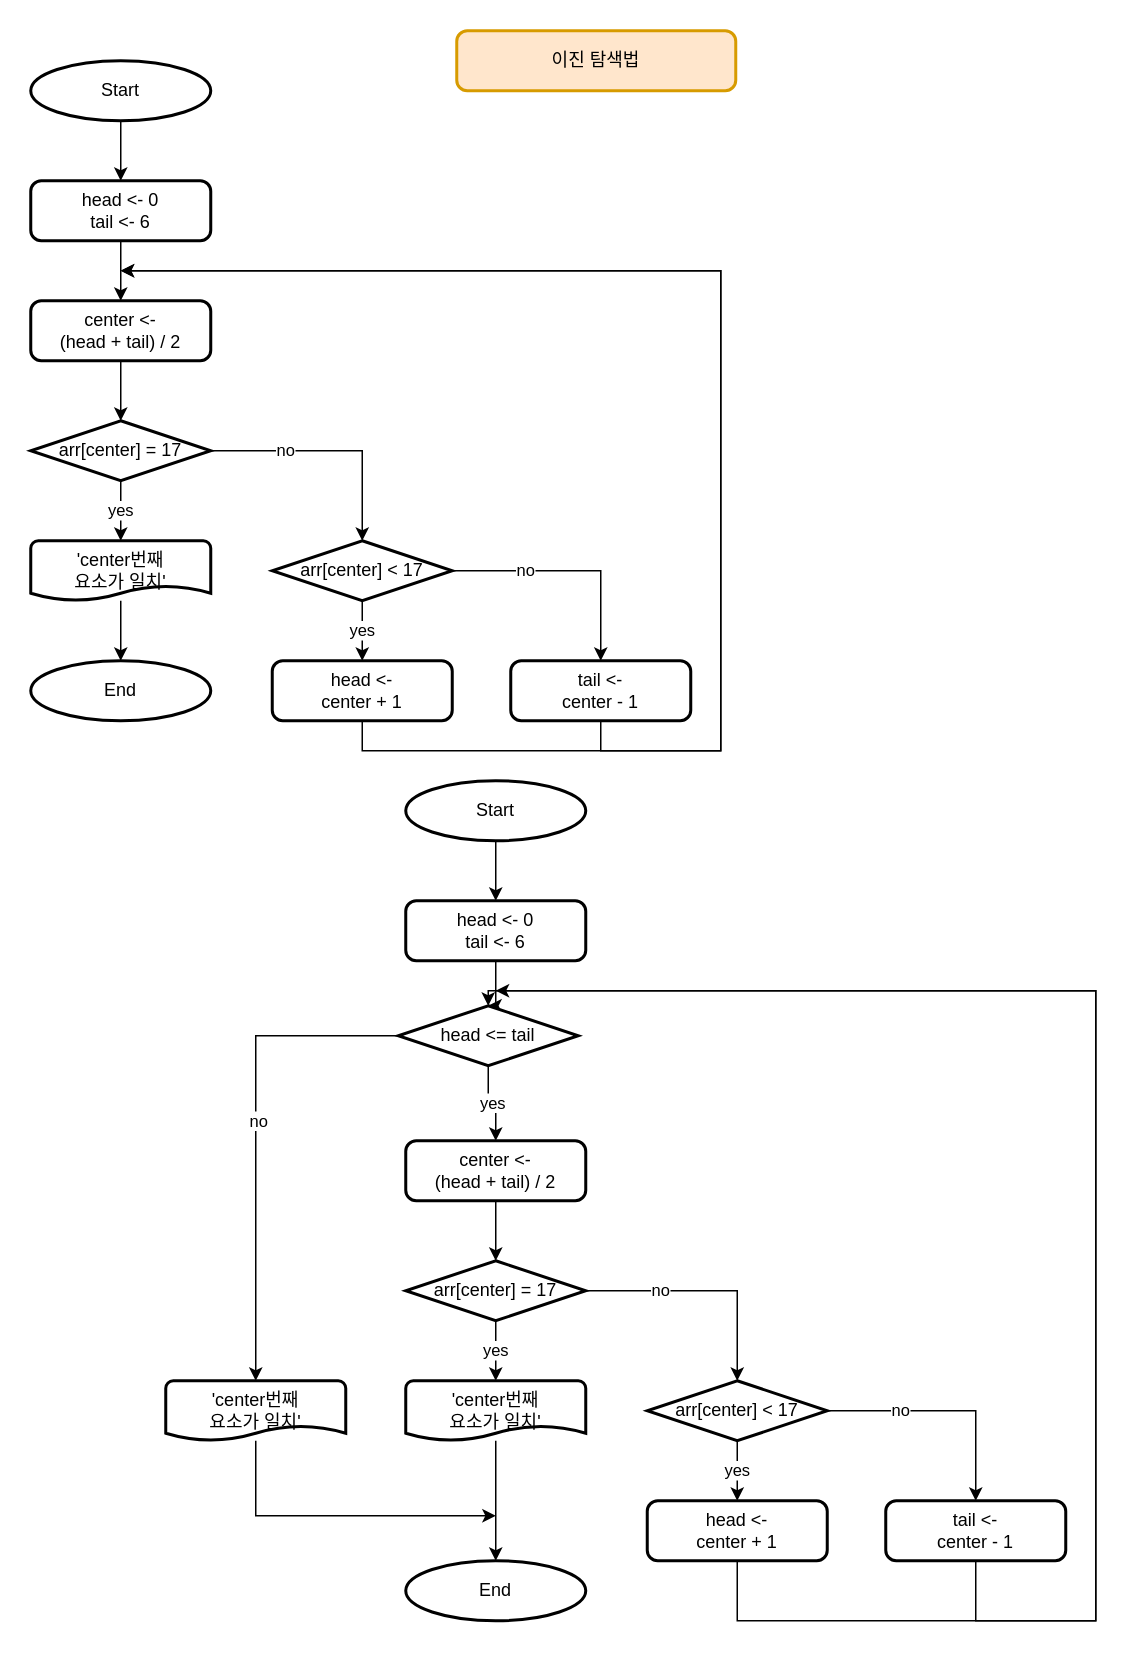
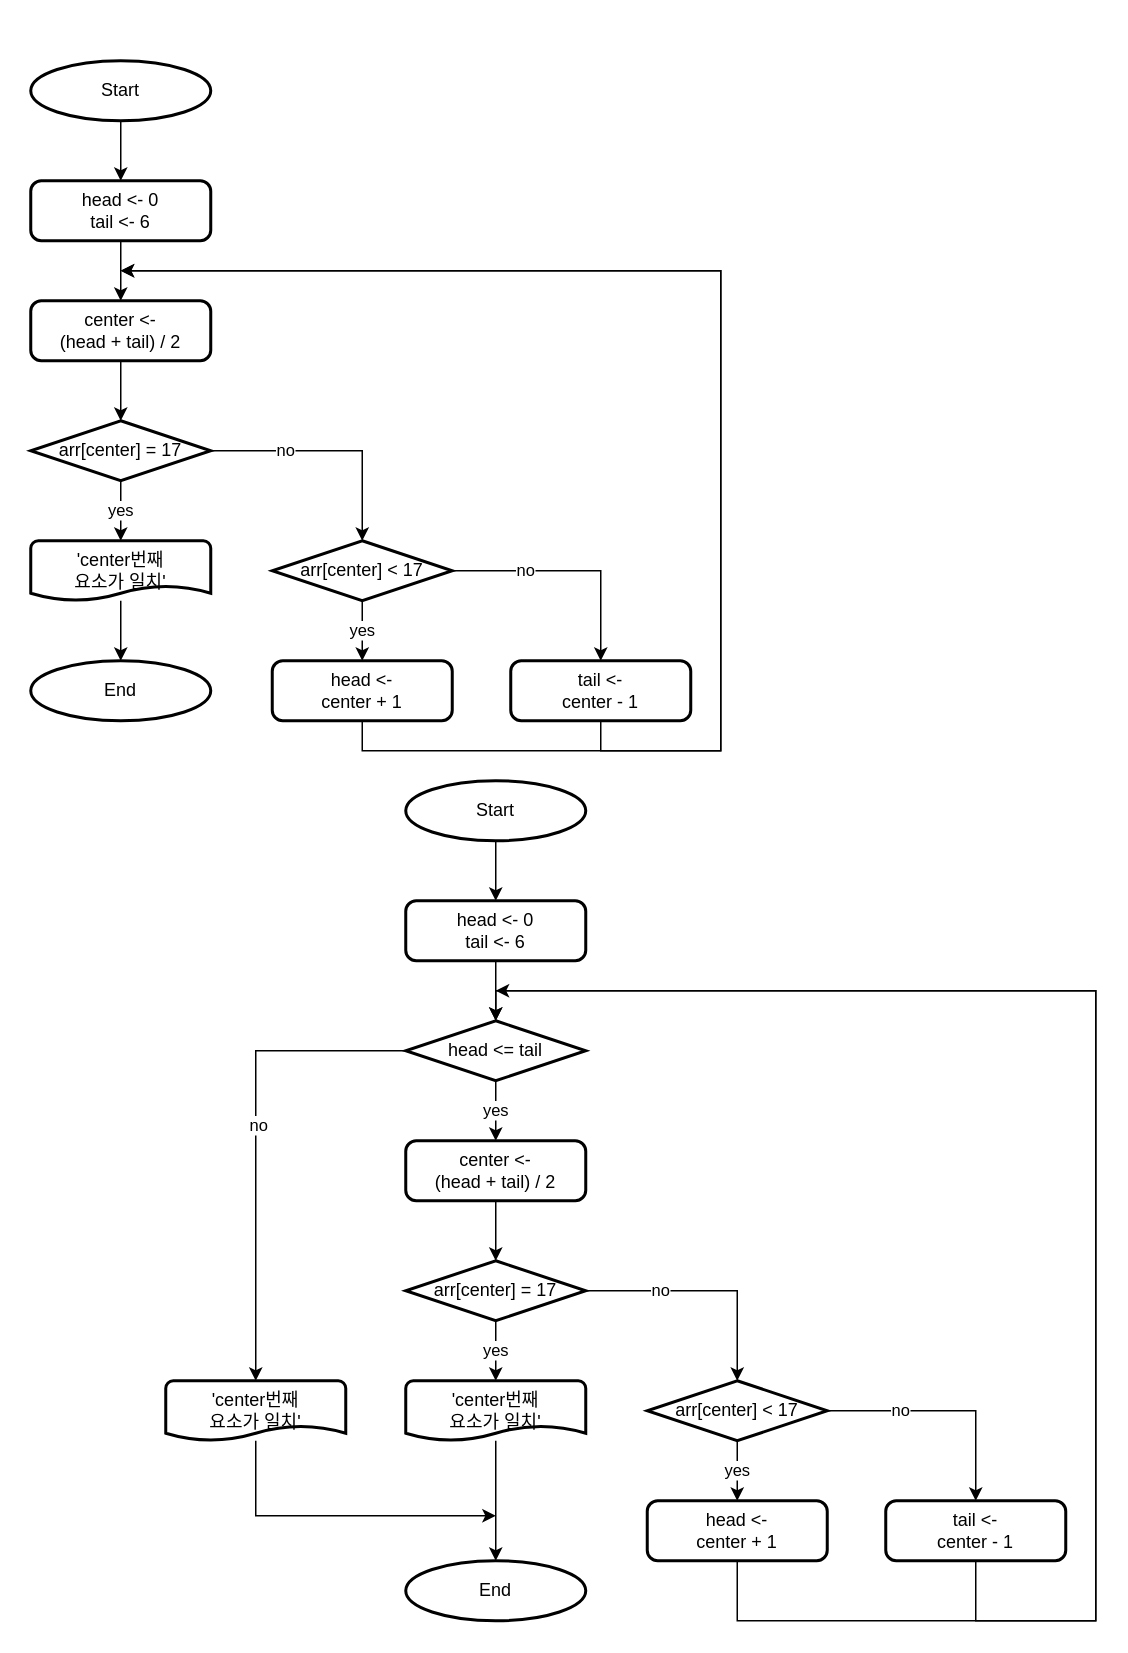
node "이진 탐색법": removed
node "head <= tail": moved (488, 1036) -> (496, 1051)
